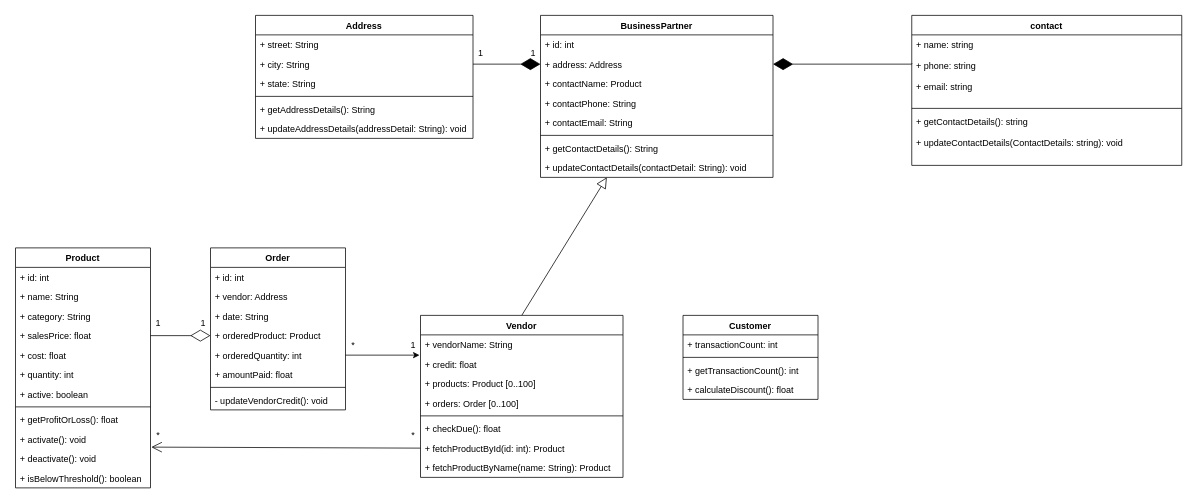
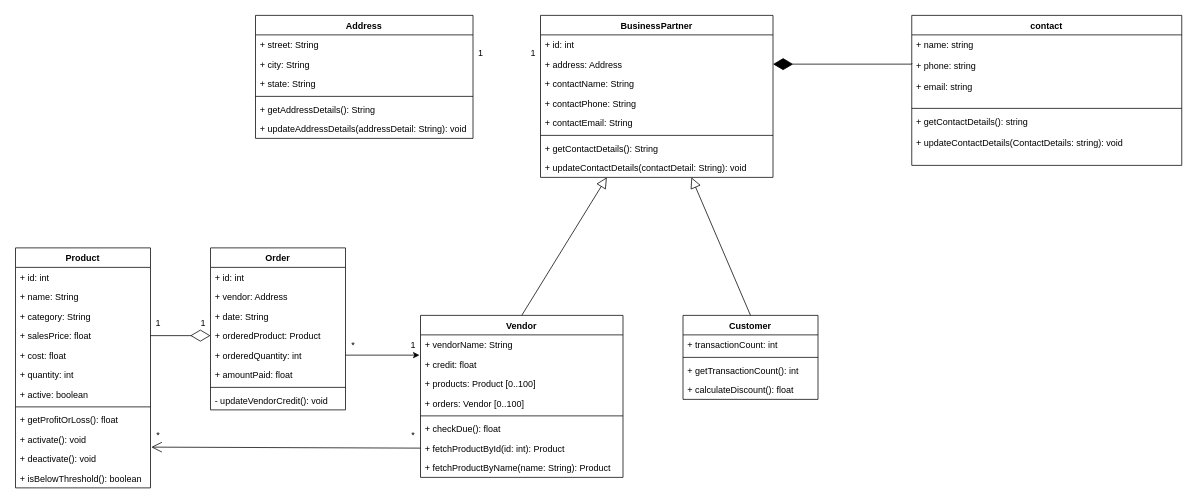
edge "+ city: String" -> "+ address: Address": removed
node "+ contactName: Product": label "+ contactName: Product" -> "+ contactName: String"
edge "Customer" -> "BusinessPartner": added
node "+ orders: Order [0..100]": label "+ orders: Order [0..100]" -> "+ orders: Vendor [0..100]"
